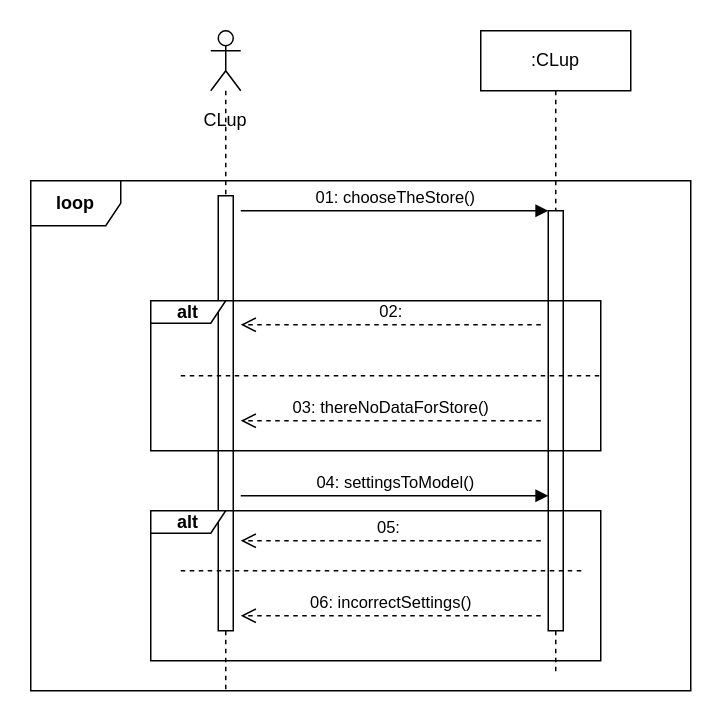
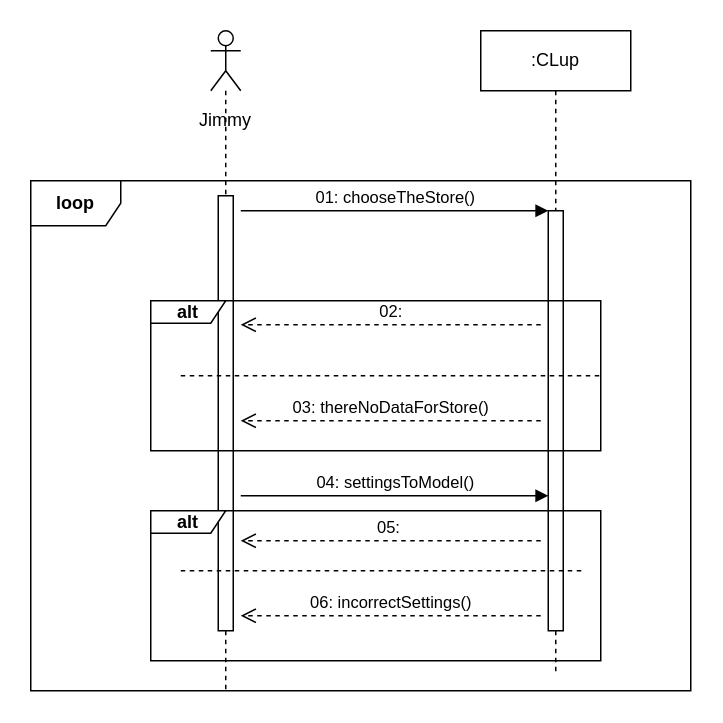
node "CLup": label "CLup" -> "Jimmy"
